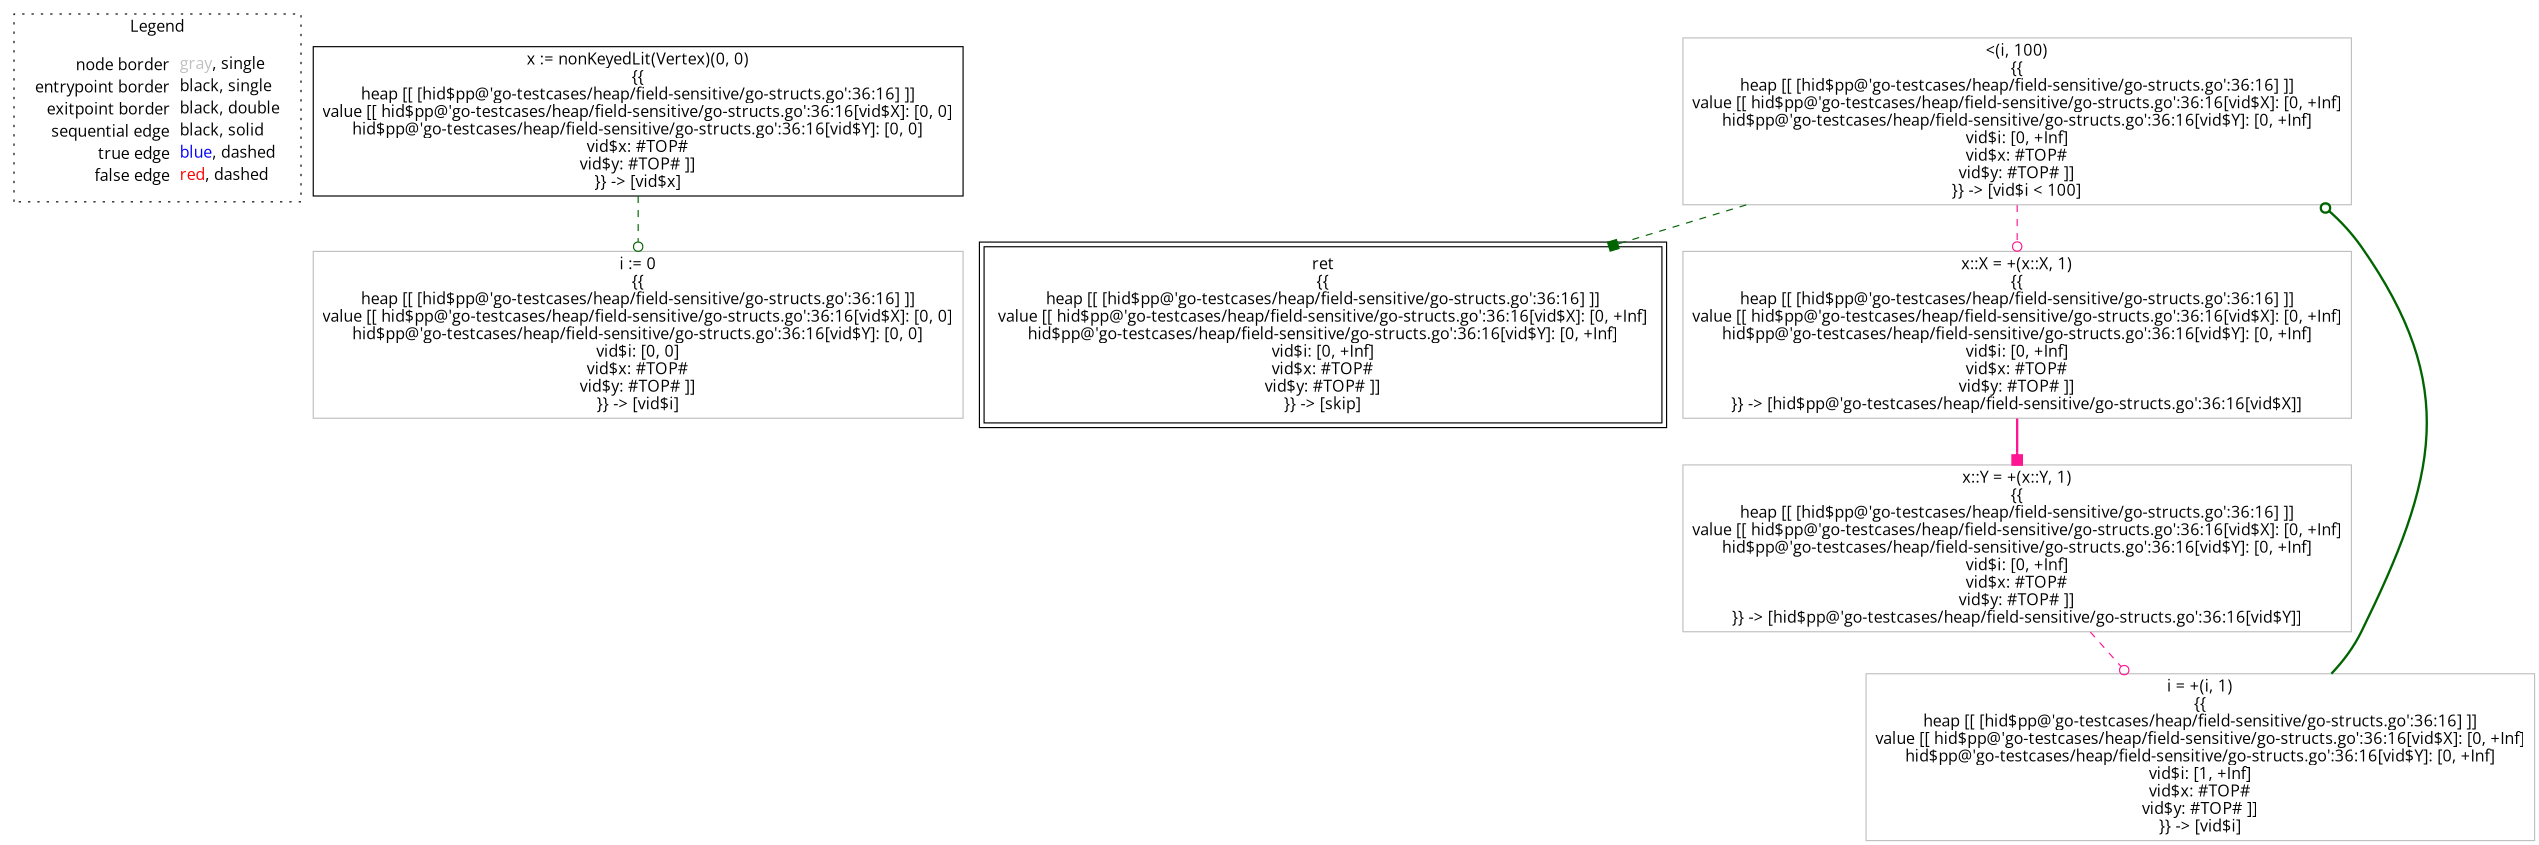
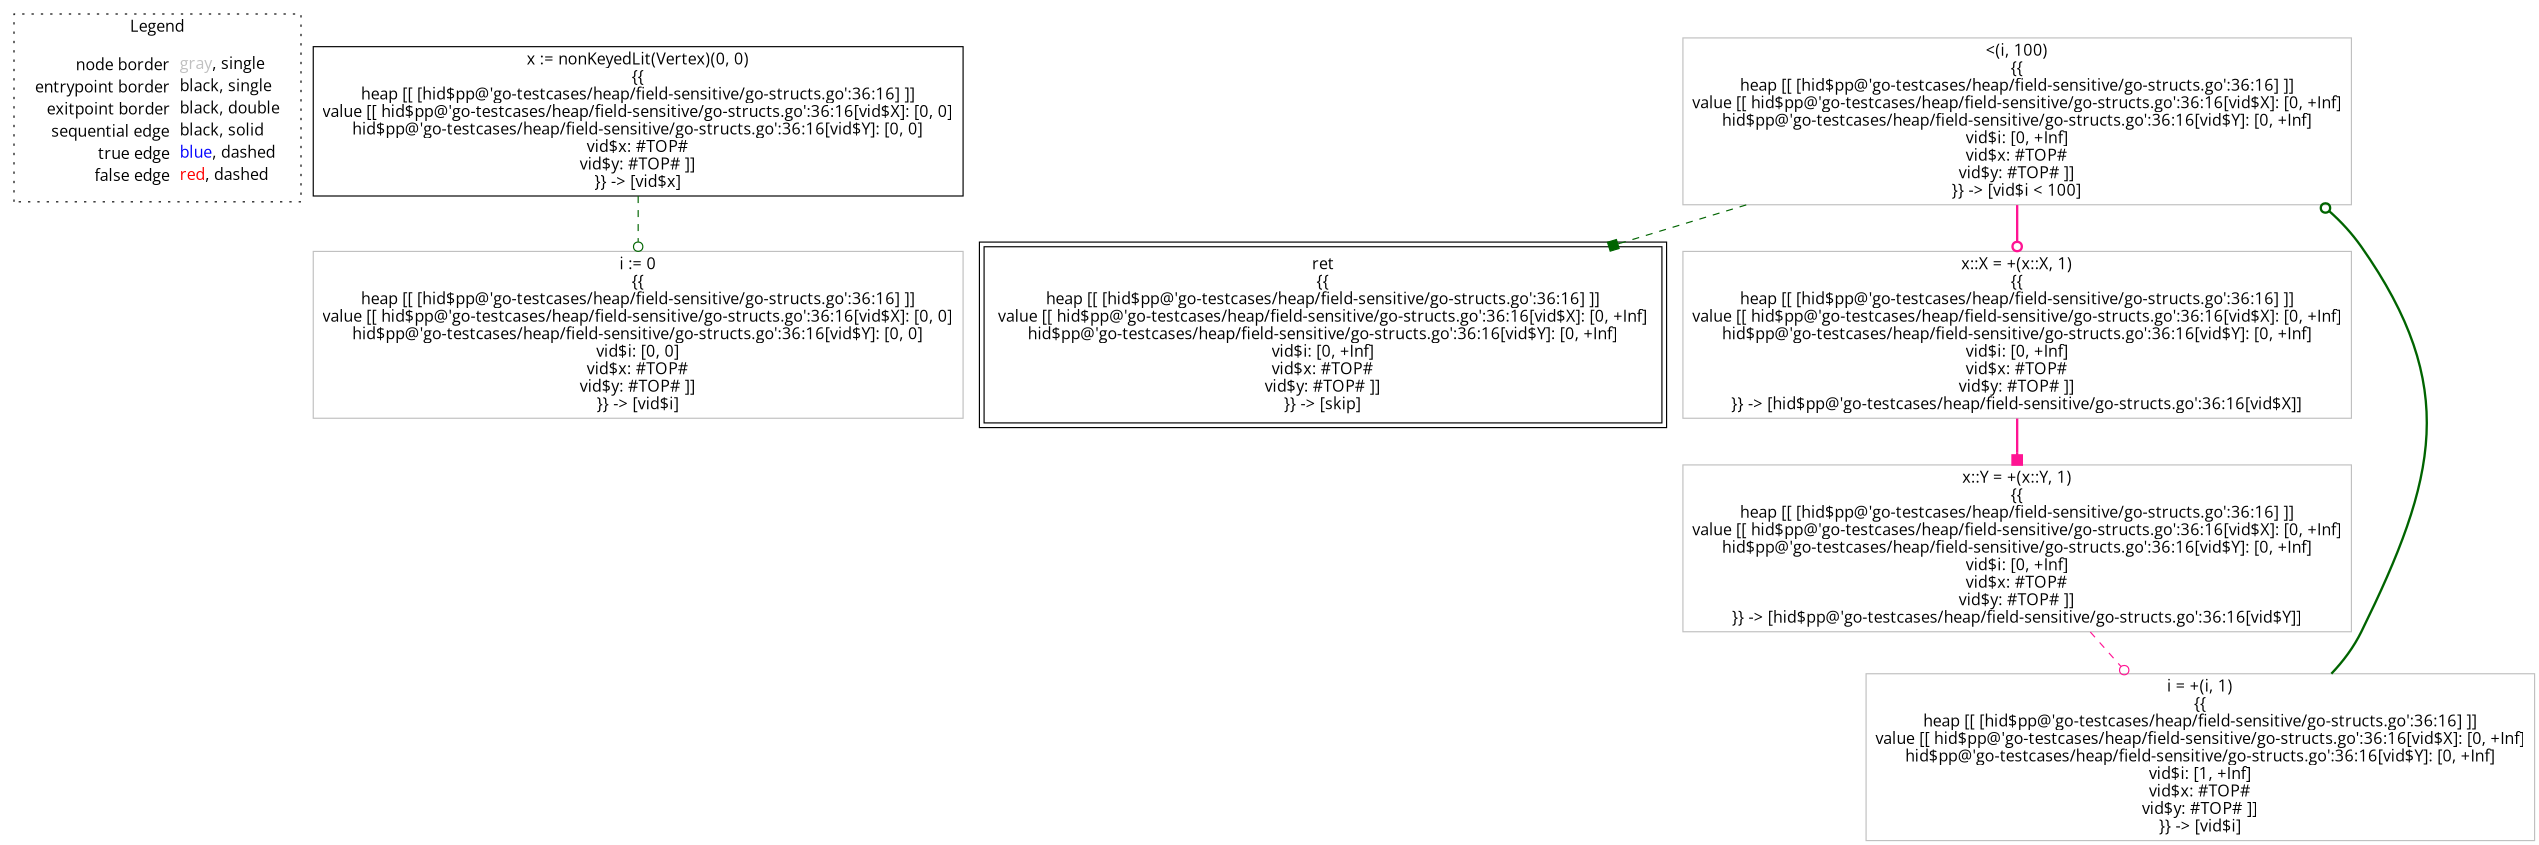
edge "<(i, 100)" -> "x::X = +(x::X, 1)": style dashed -> bold
